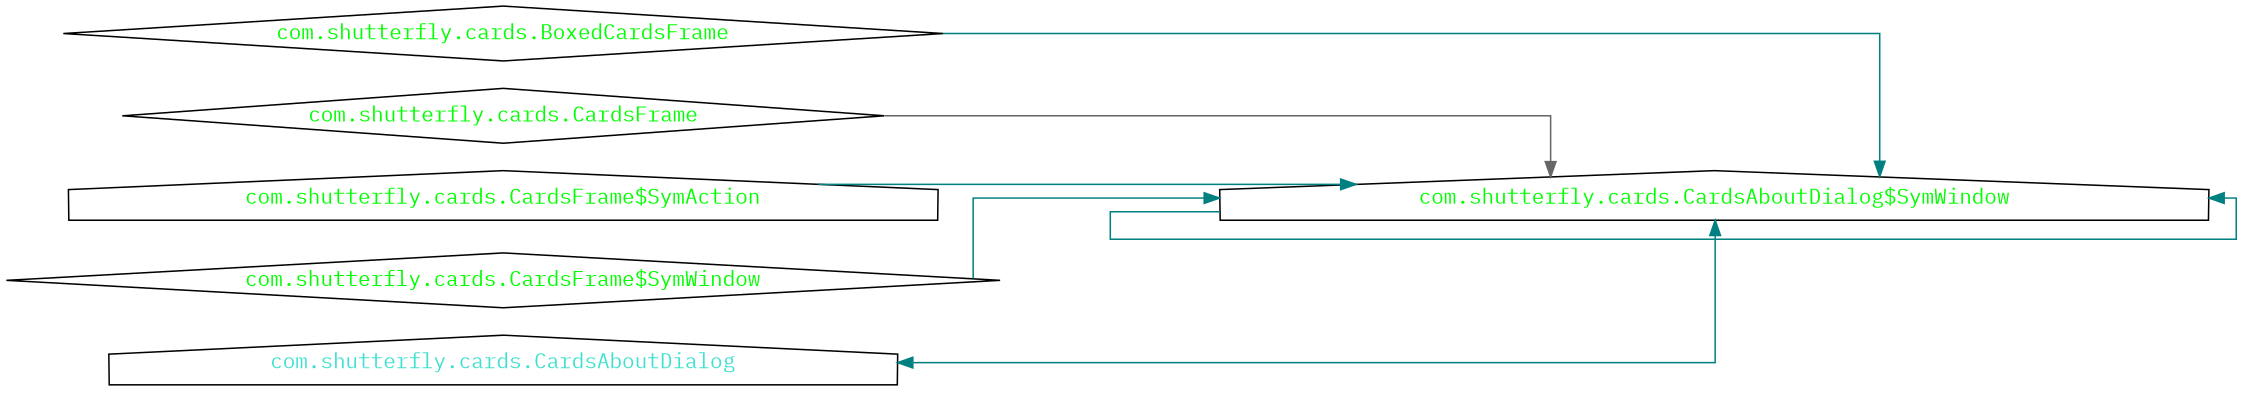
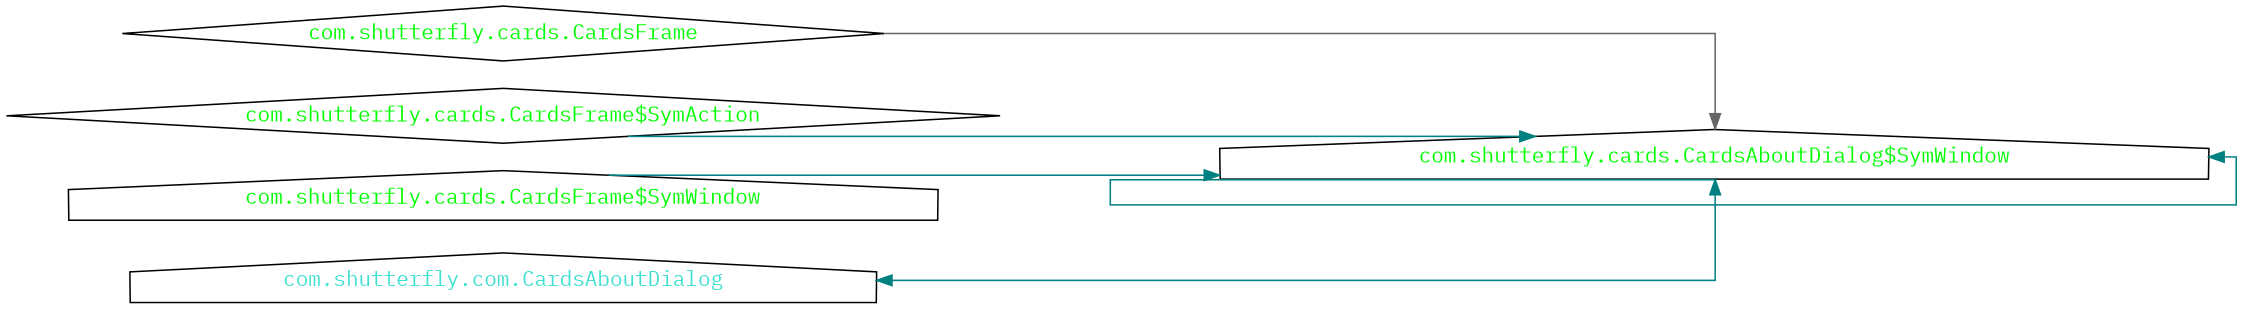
node "com.shutterfly.cards.BoxedCardsFrame": removed
node "com.shutterfly.cards.CardsFrame$SymAction": shape house -> diamond
node "com.shutterfly.cards.CardsFrame$SymWindow": shape diamond -> house
node "com.shutterfly.cards.CardsAboutDialog": label "com.shutterfly.cards.CardsAboutDialog" -> "com.shutterfly.com.CardsAboutDialog"
